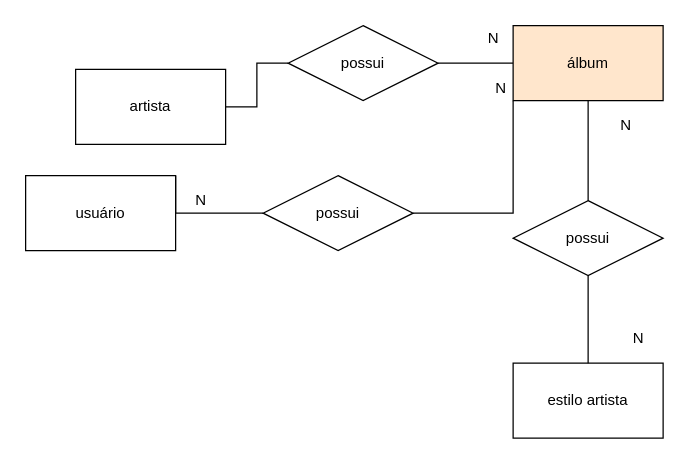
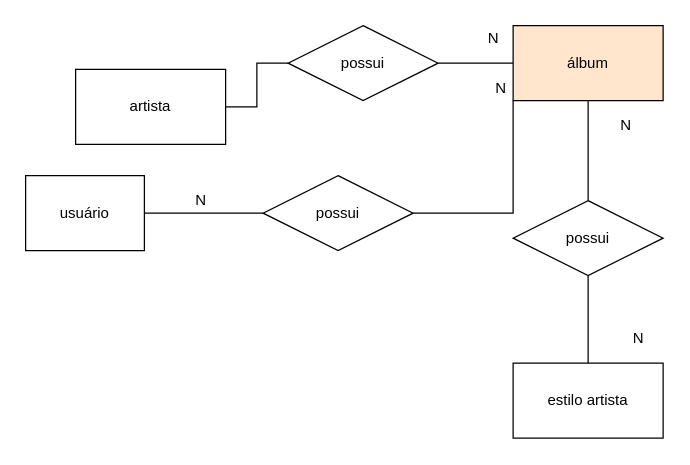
node "usuário": size 150x75 -> 119x75
